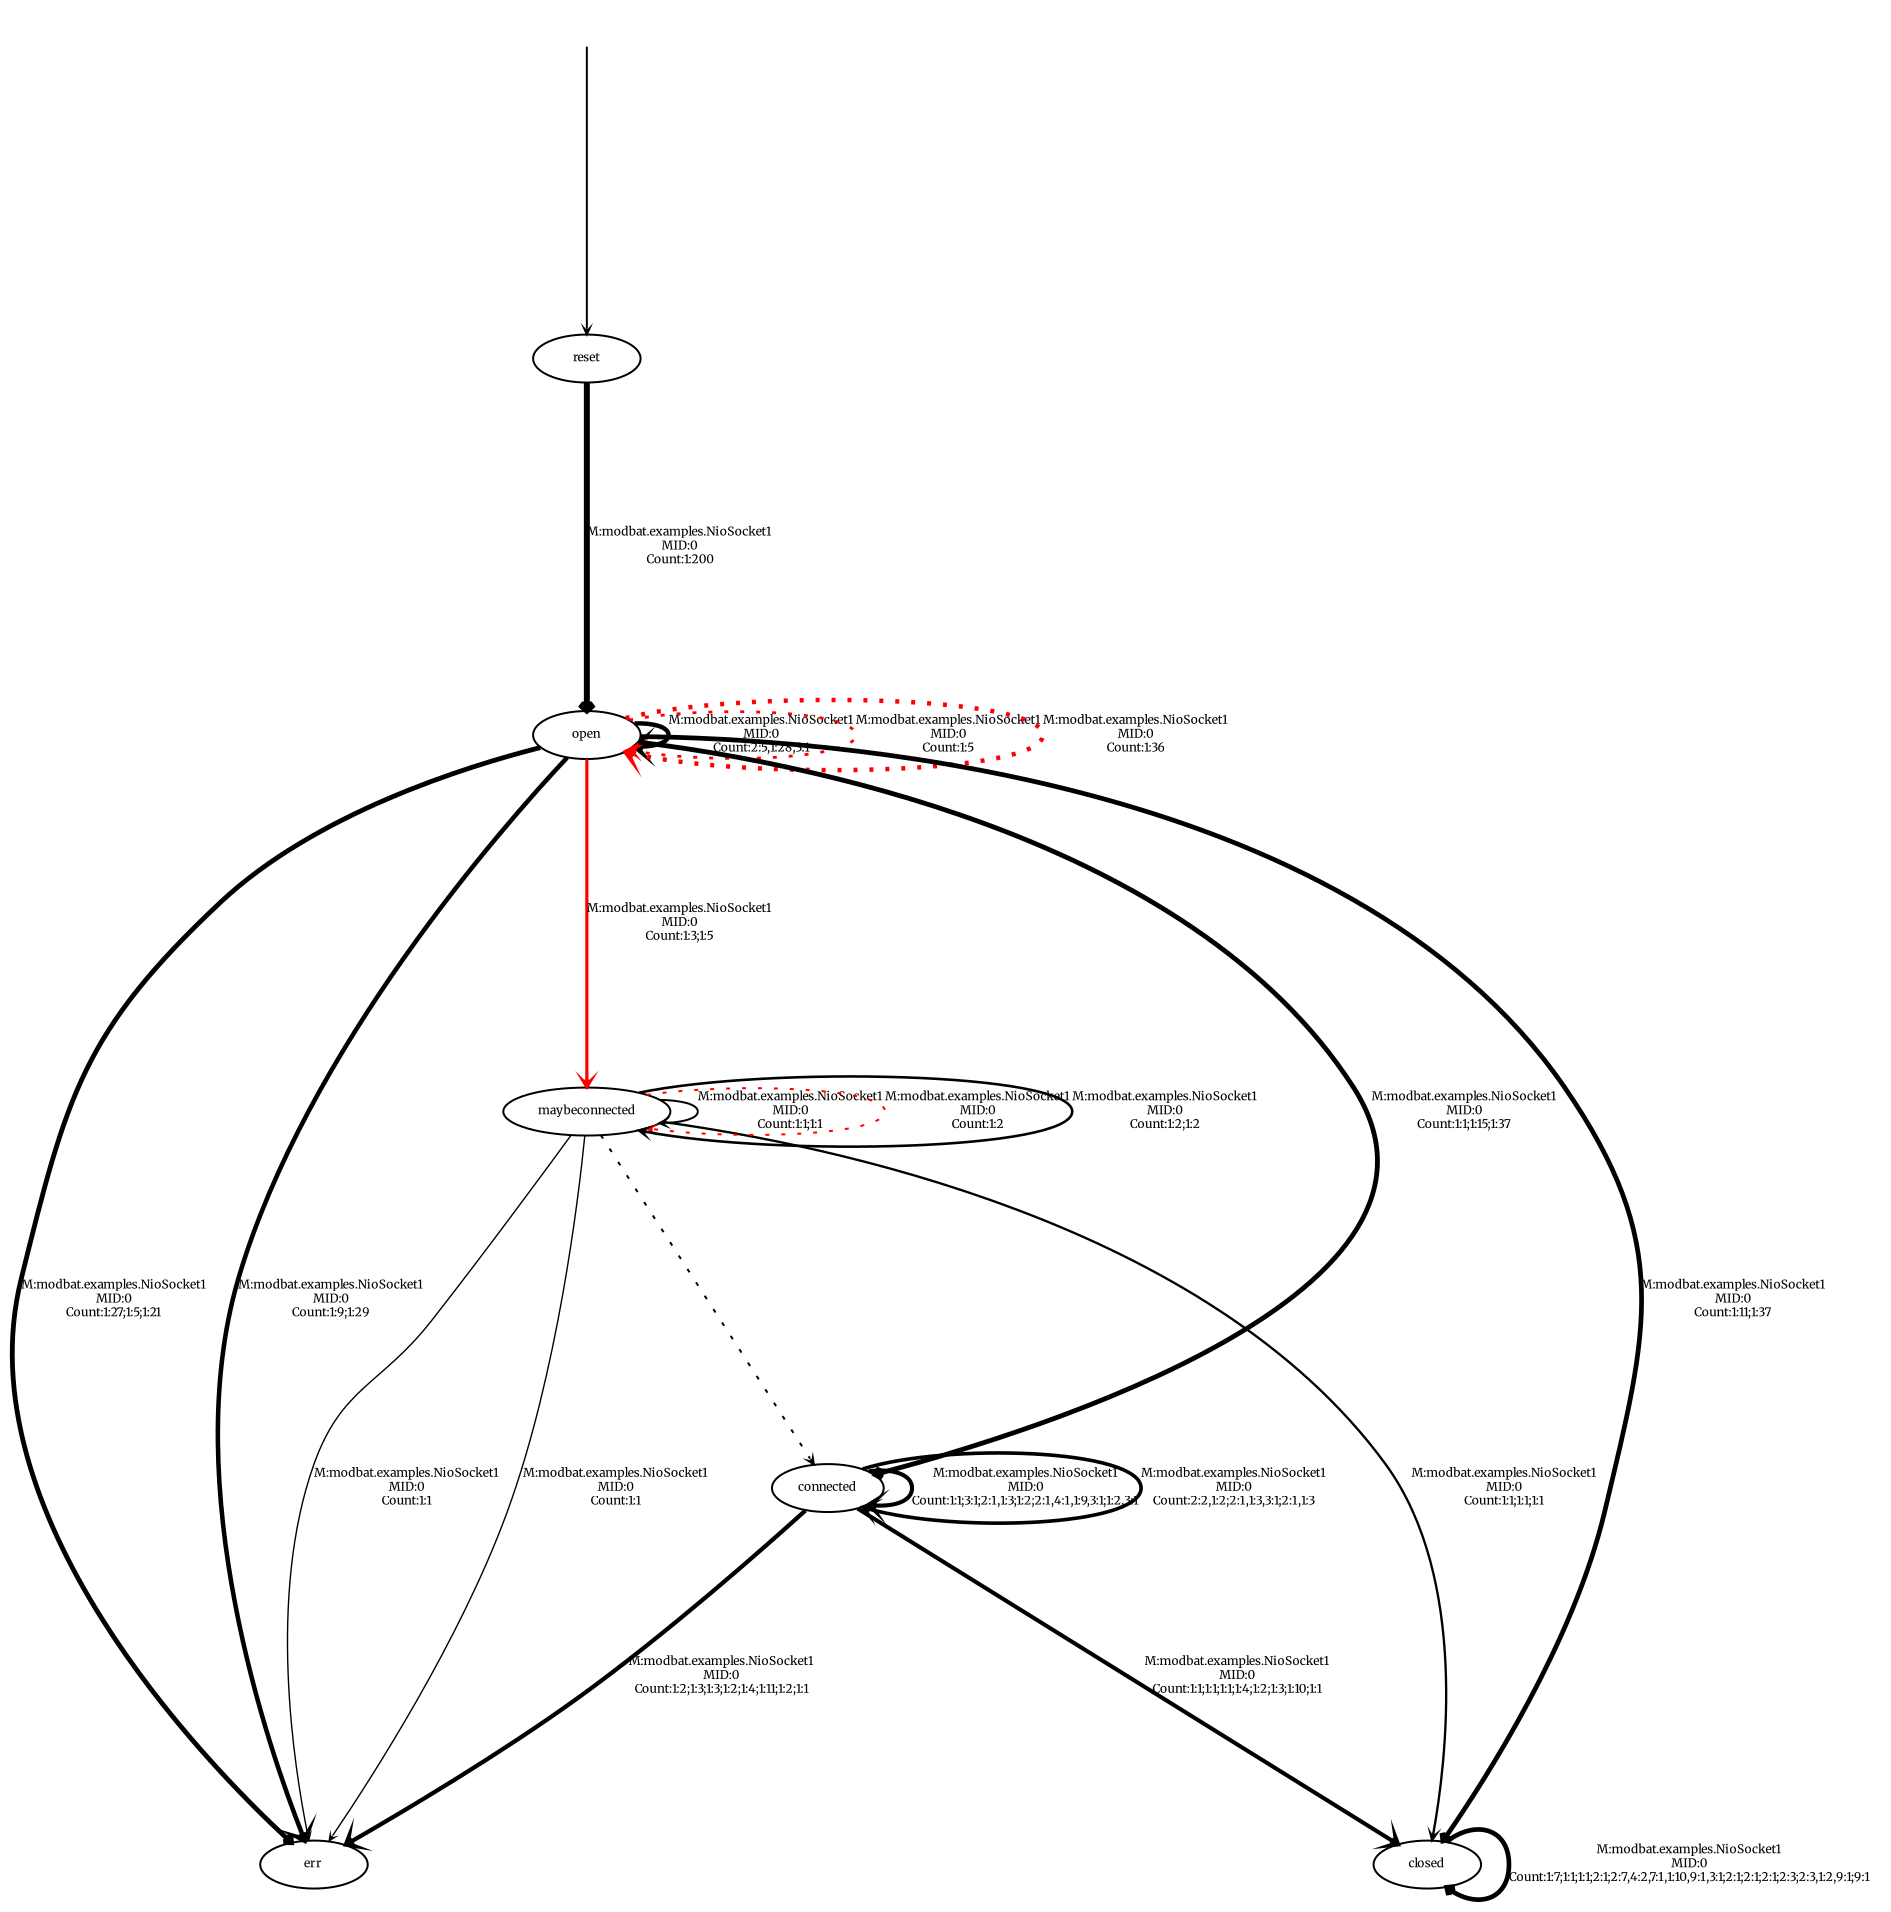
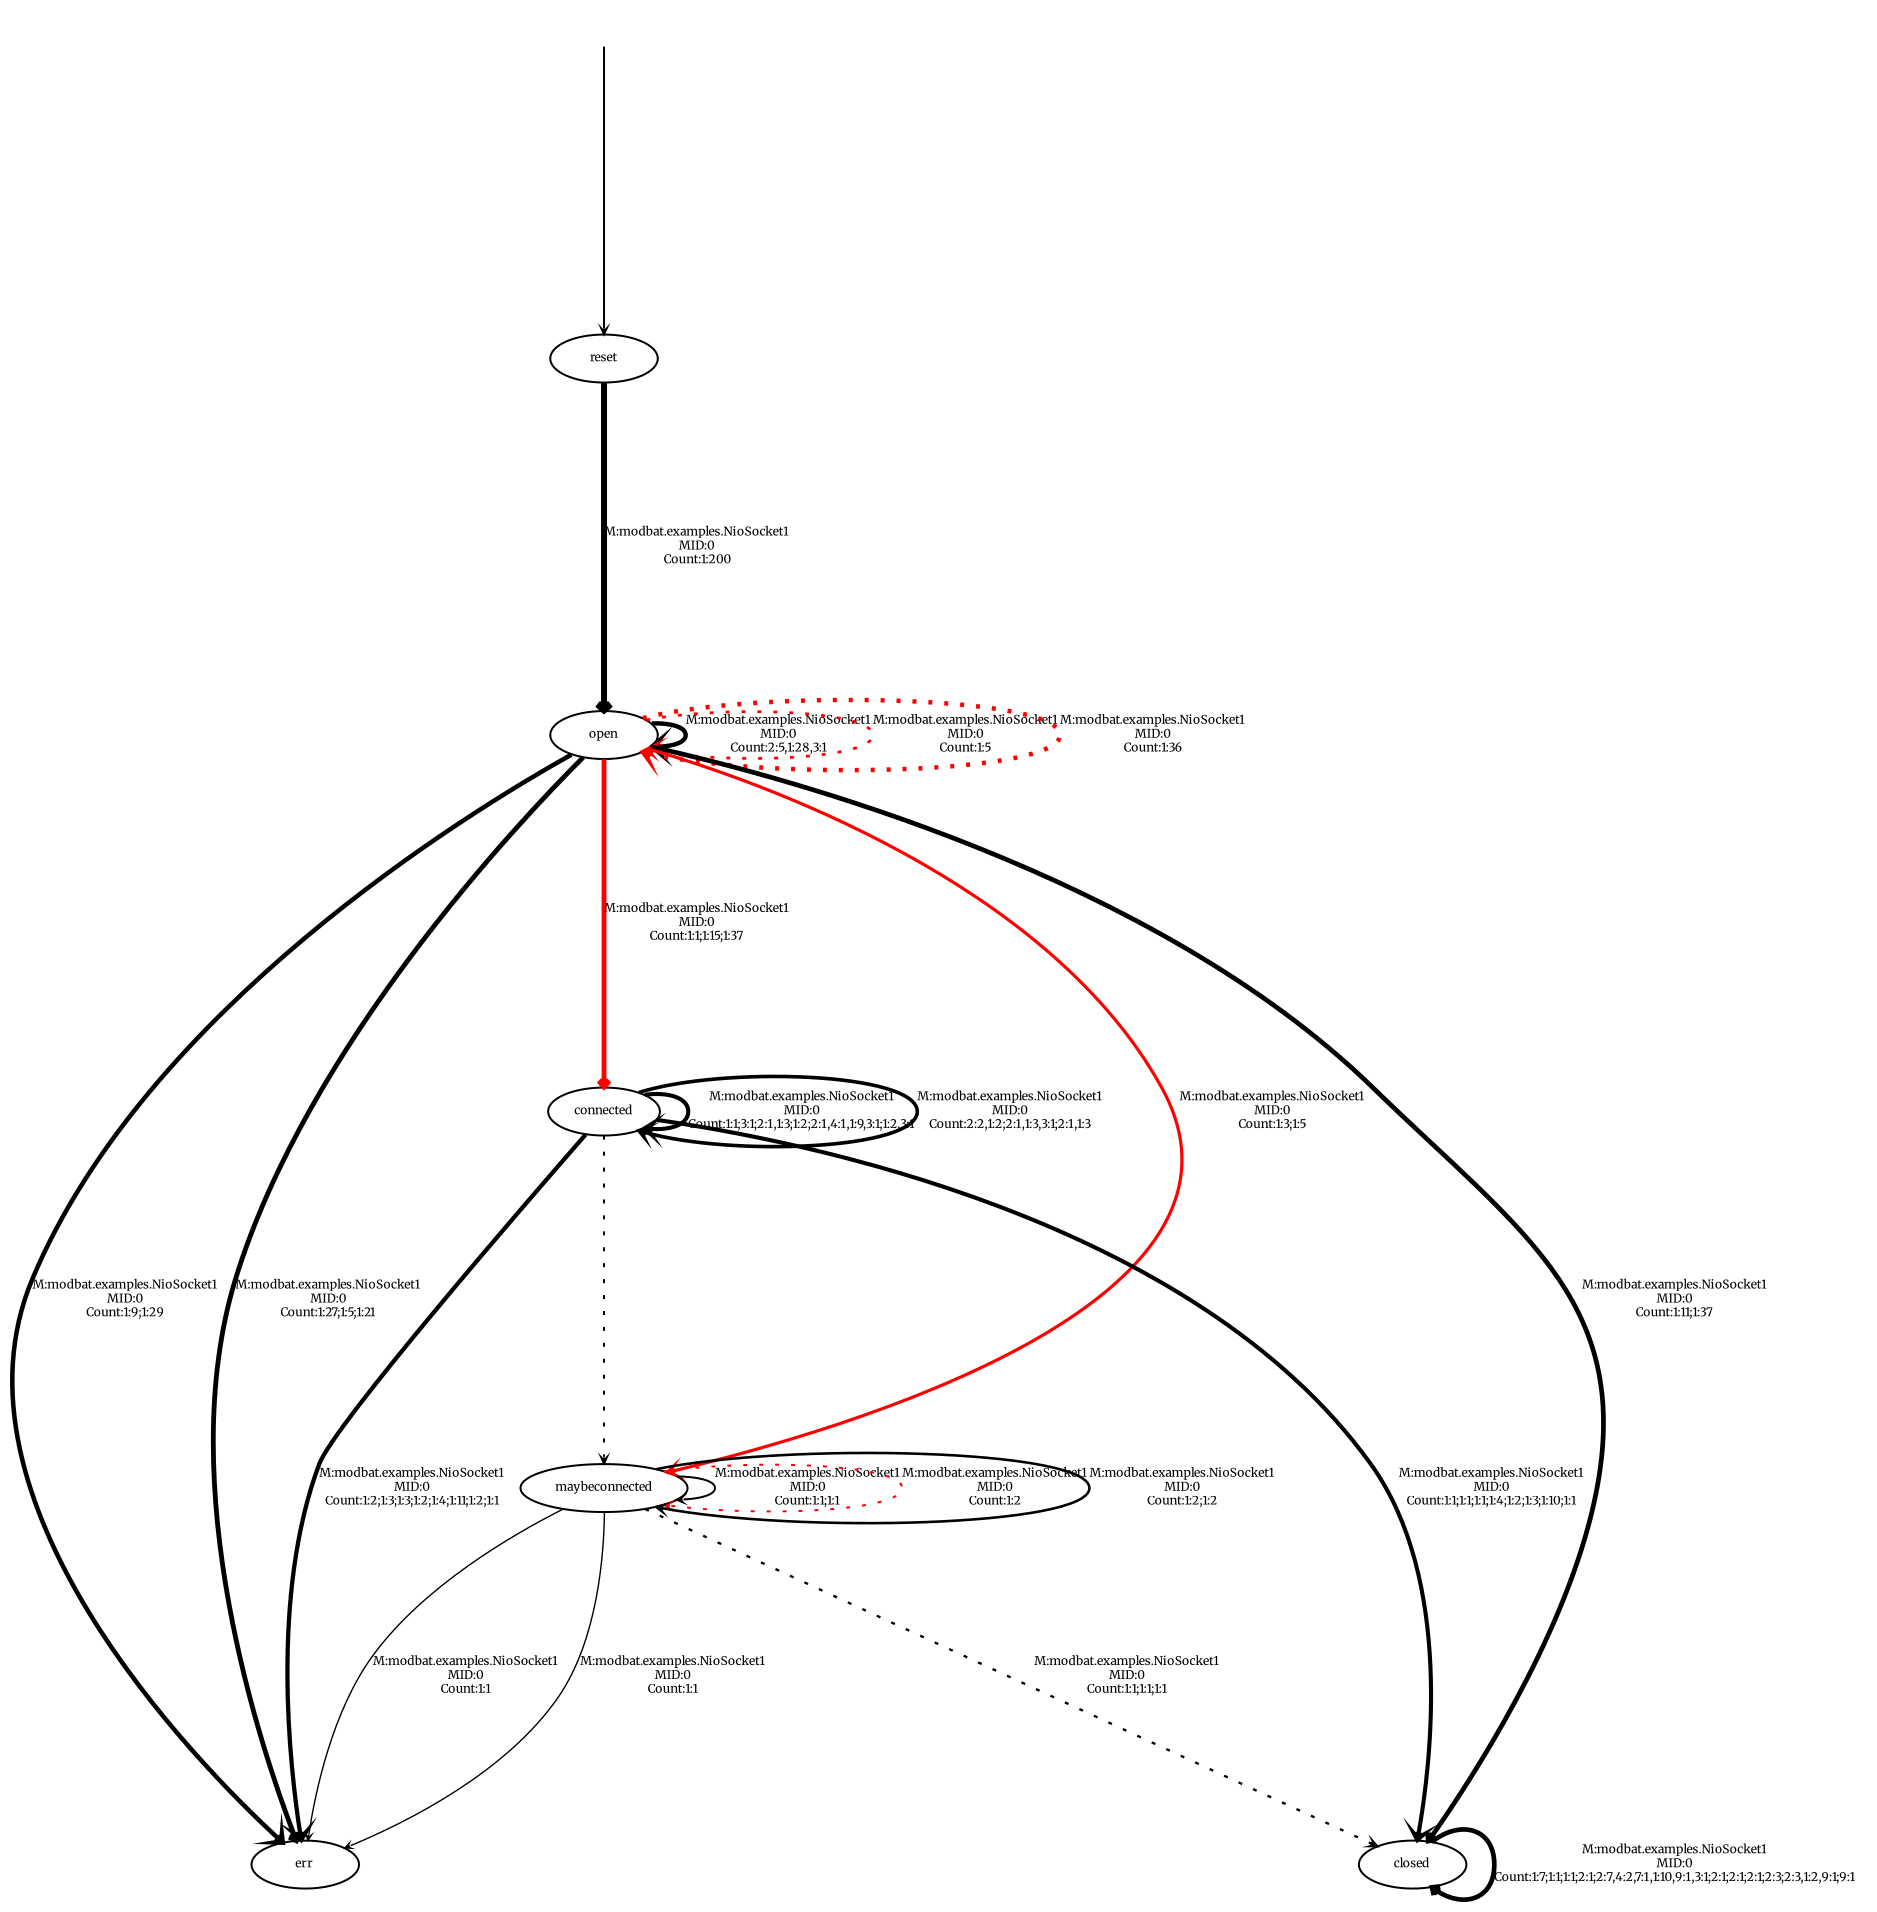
edge "open" -> "connected": color black -> red
edge "maybeconnected" -> "connected": reversed
edge "maybeconnected" -> "closed": style solid -> dotted
